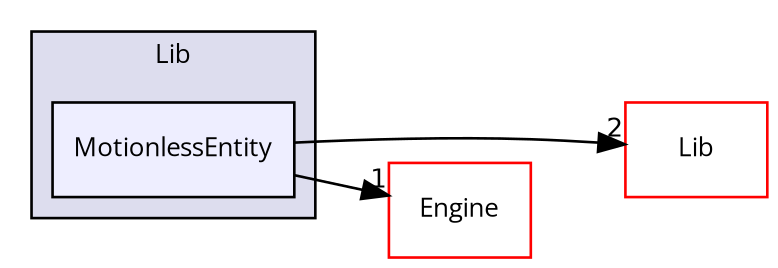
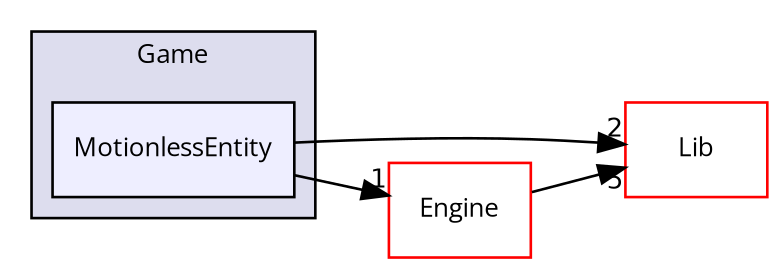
cluster "Lib": label "Lib" -> "Game"
edge "Engine" -> "Lib": added
